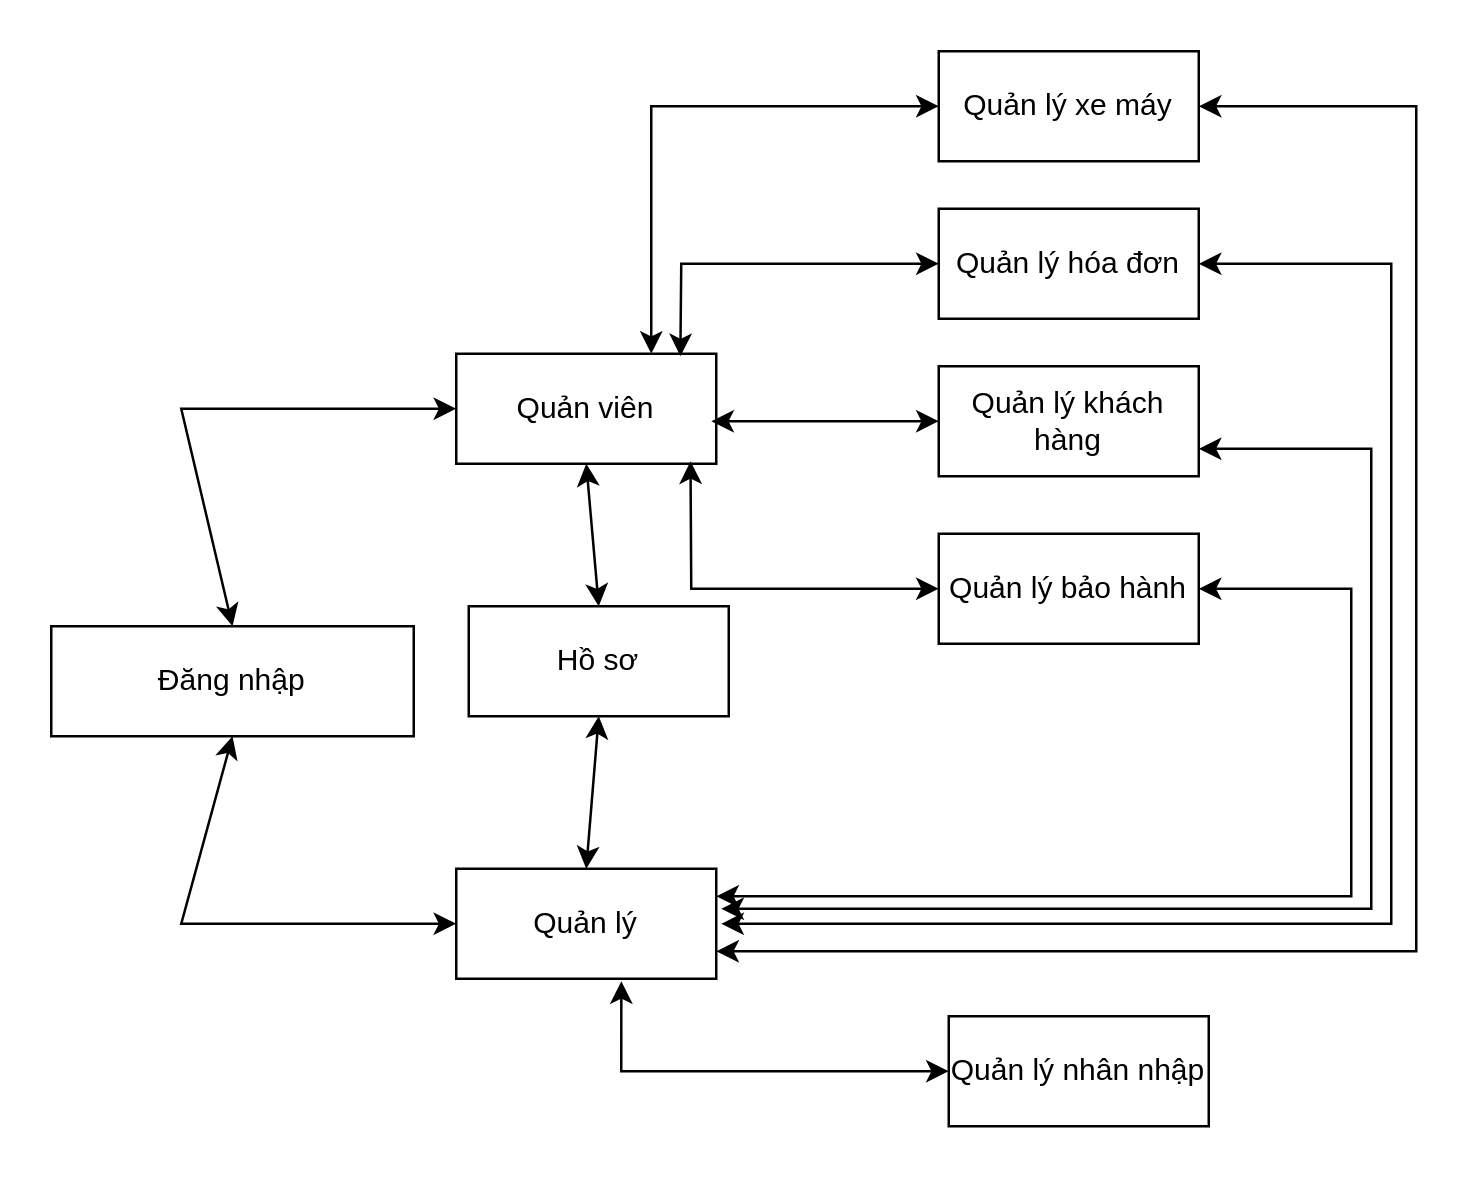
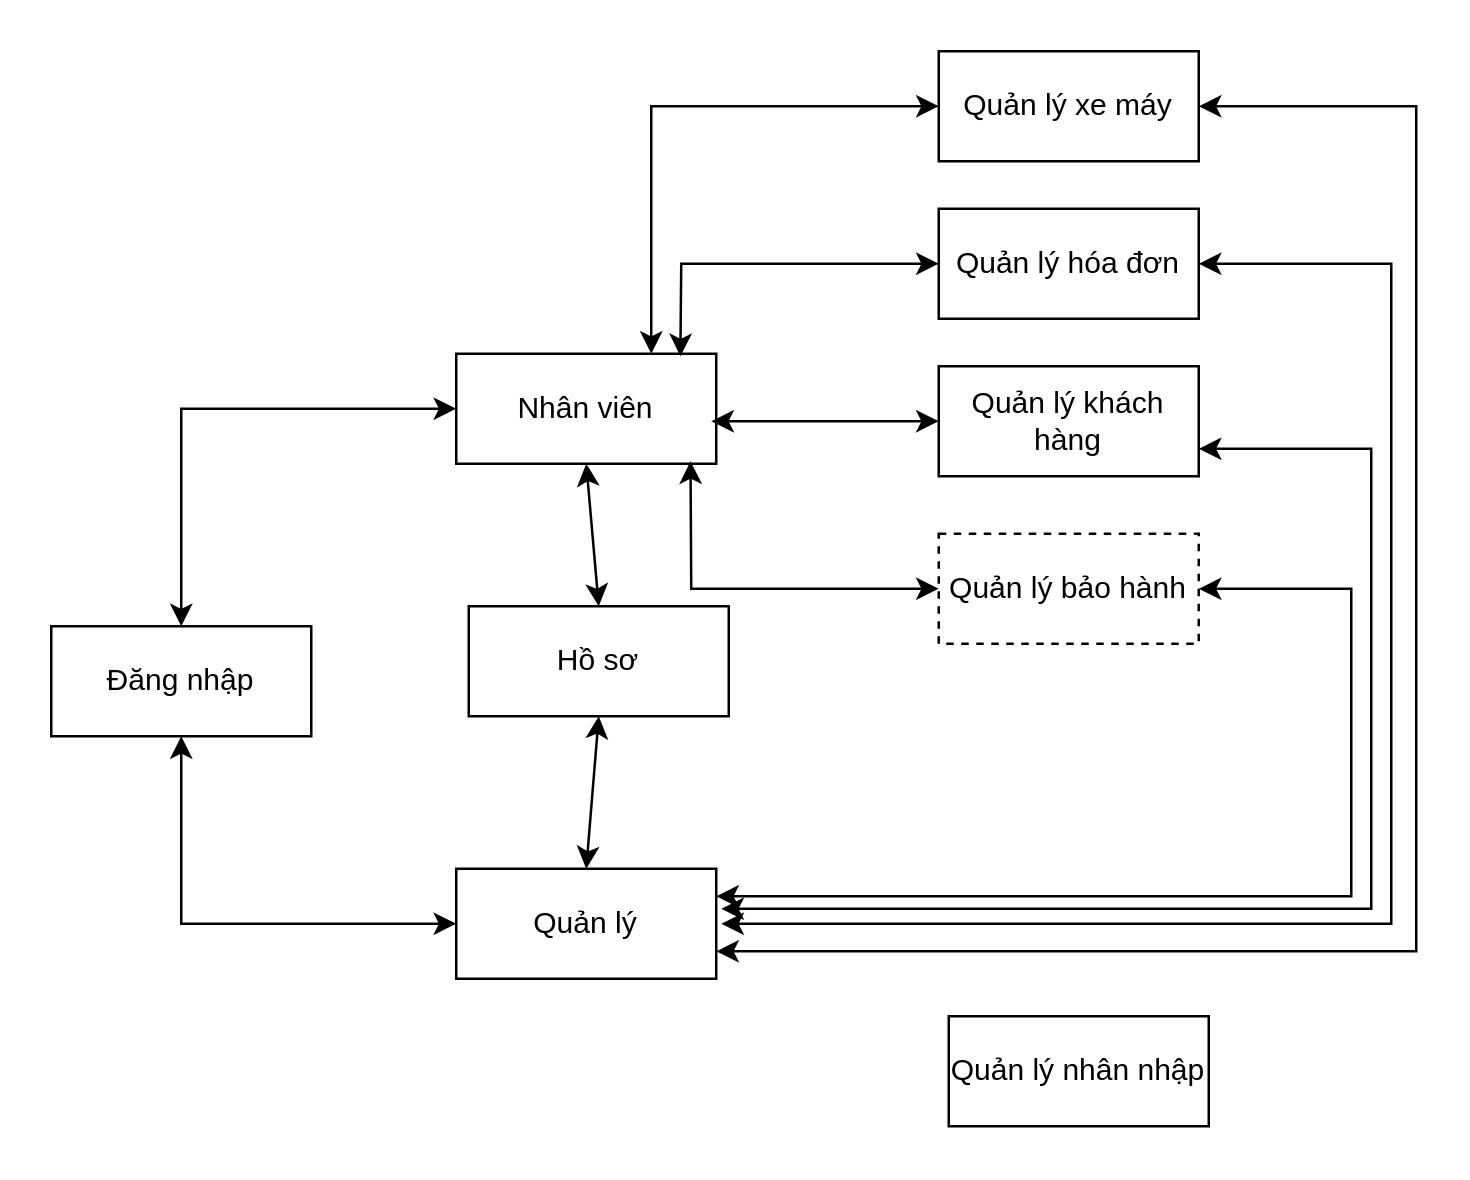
node "Quản viên": label "Quản viên" -> "Nhân viên"
node "Quản lý bảo hành": style solid -> dashed
node "Đăng nhập": size 363x110 -> 260x110
edge "Quản lý" -- "Quản lý nhân nhập": removed
